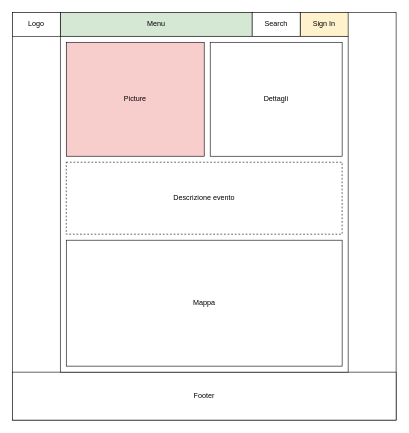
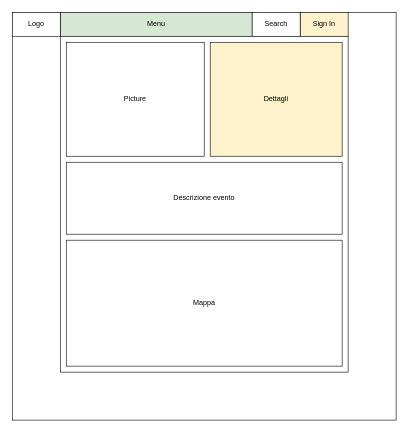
node "Picture": fillcolor #f8cecc -> #ffffff
node "Dettagli": fillcolor #ffffff -> #fff2cc
node "Descrizione evento": style dashed -> solid
node "Footer": removed
